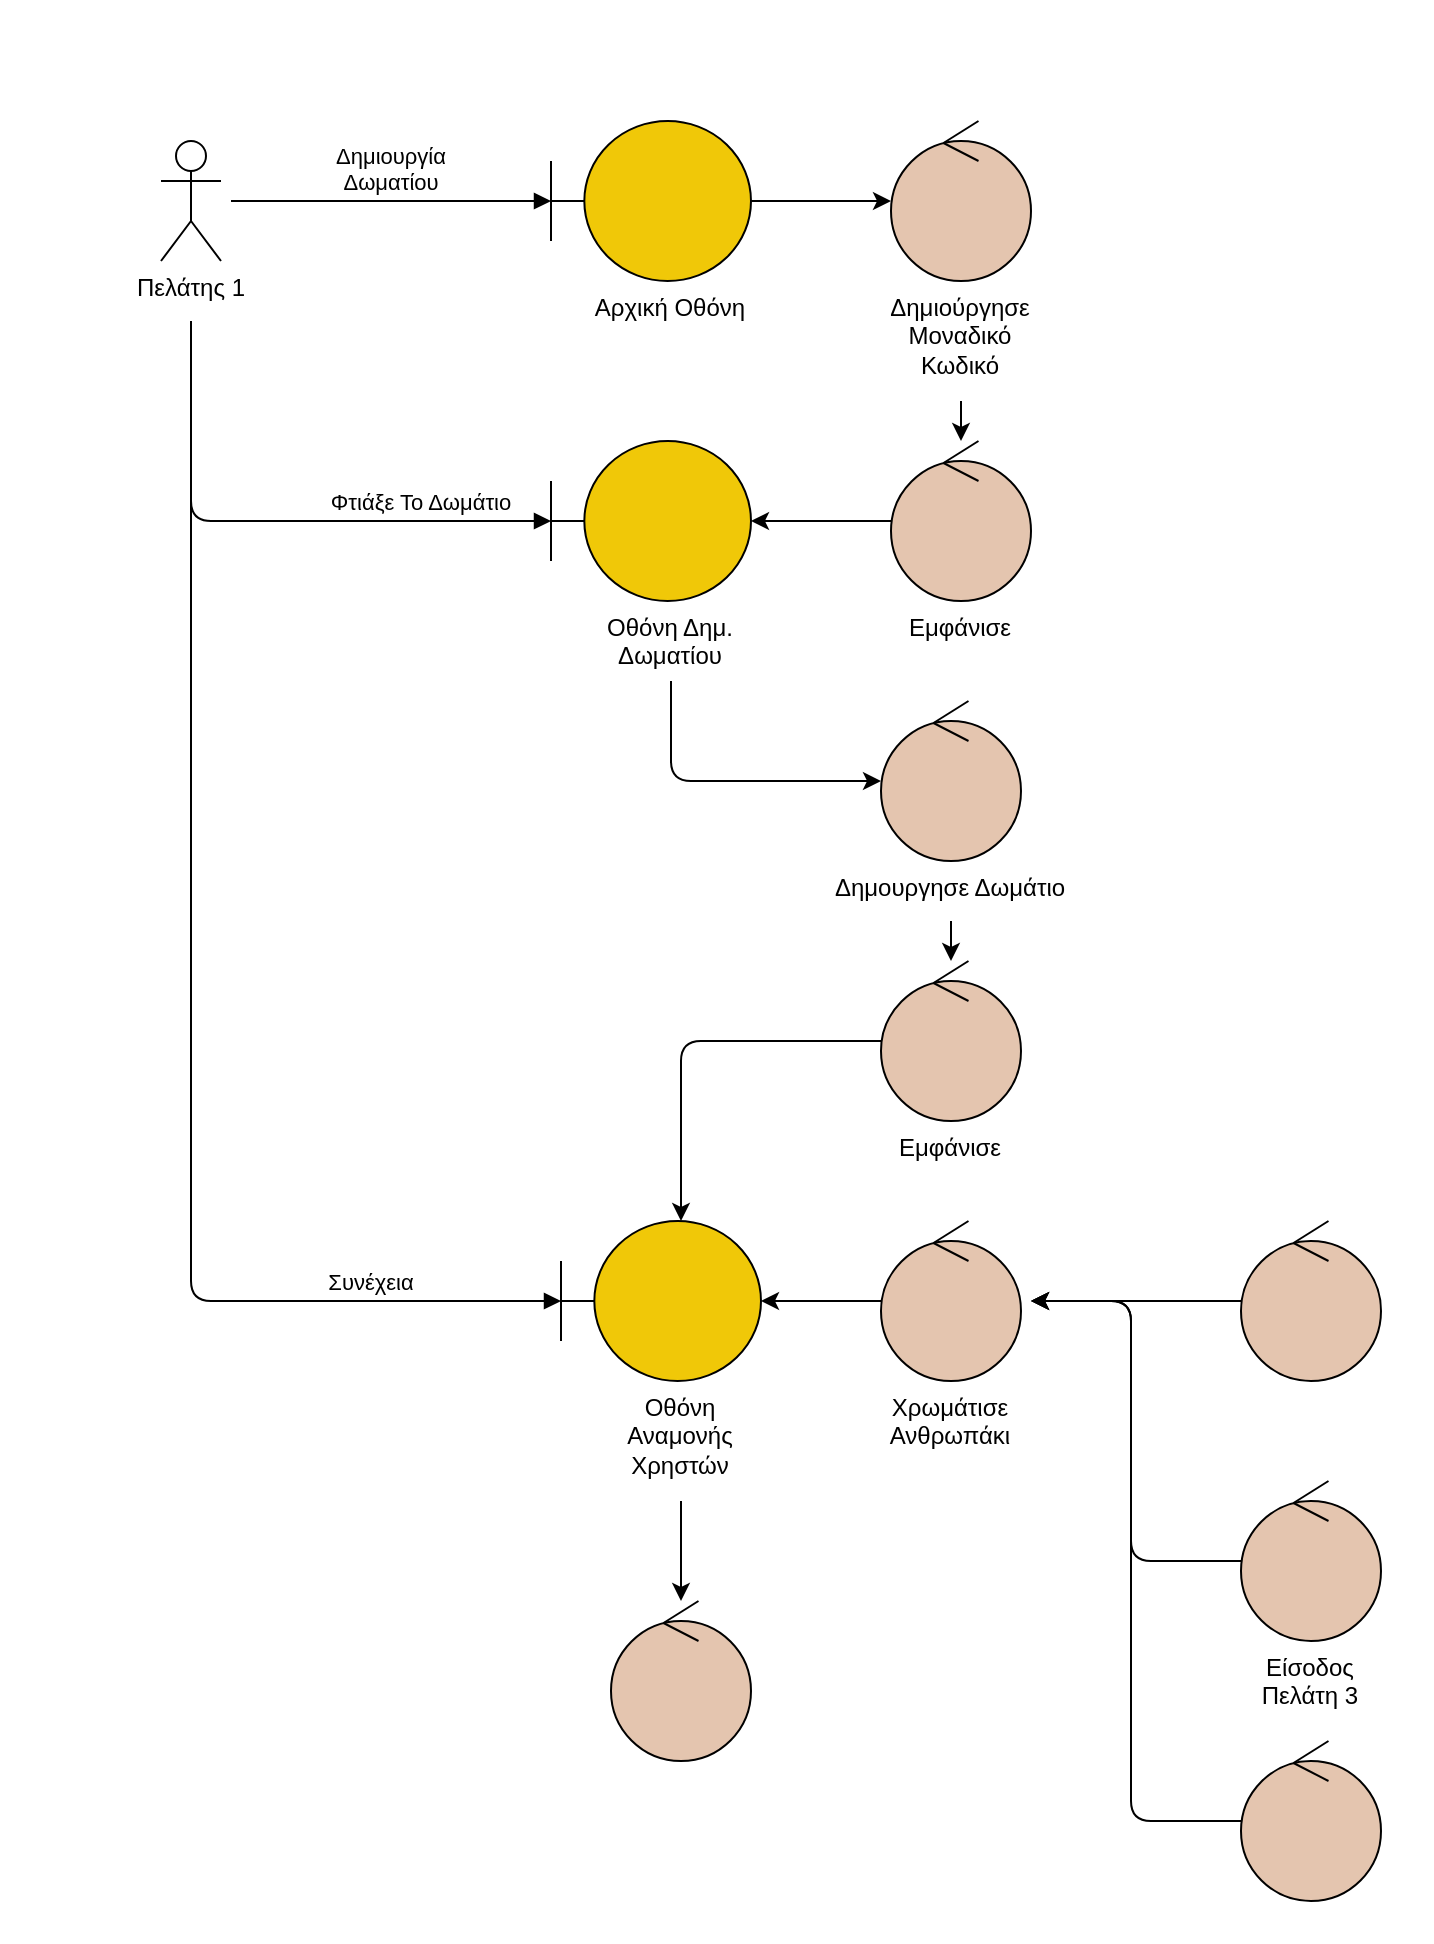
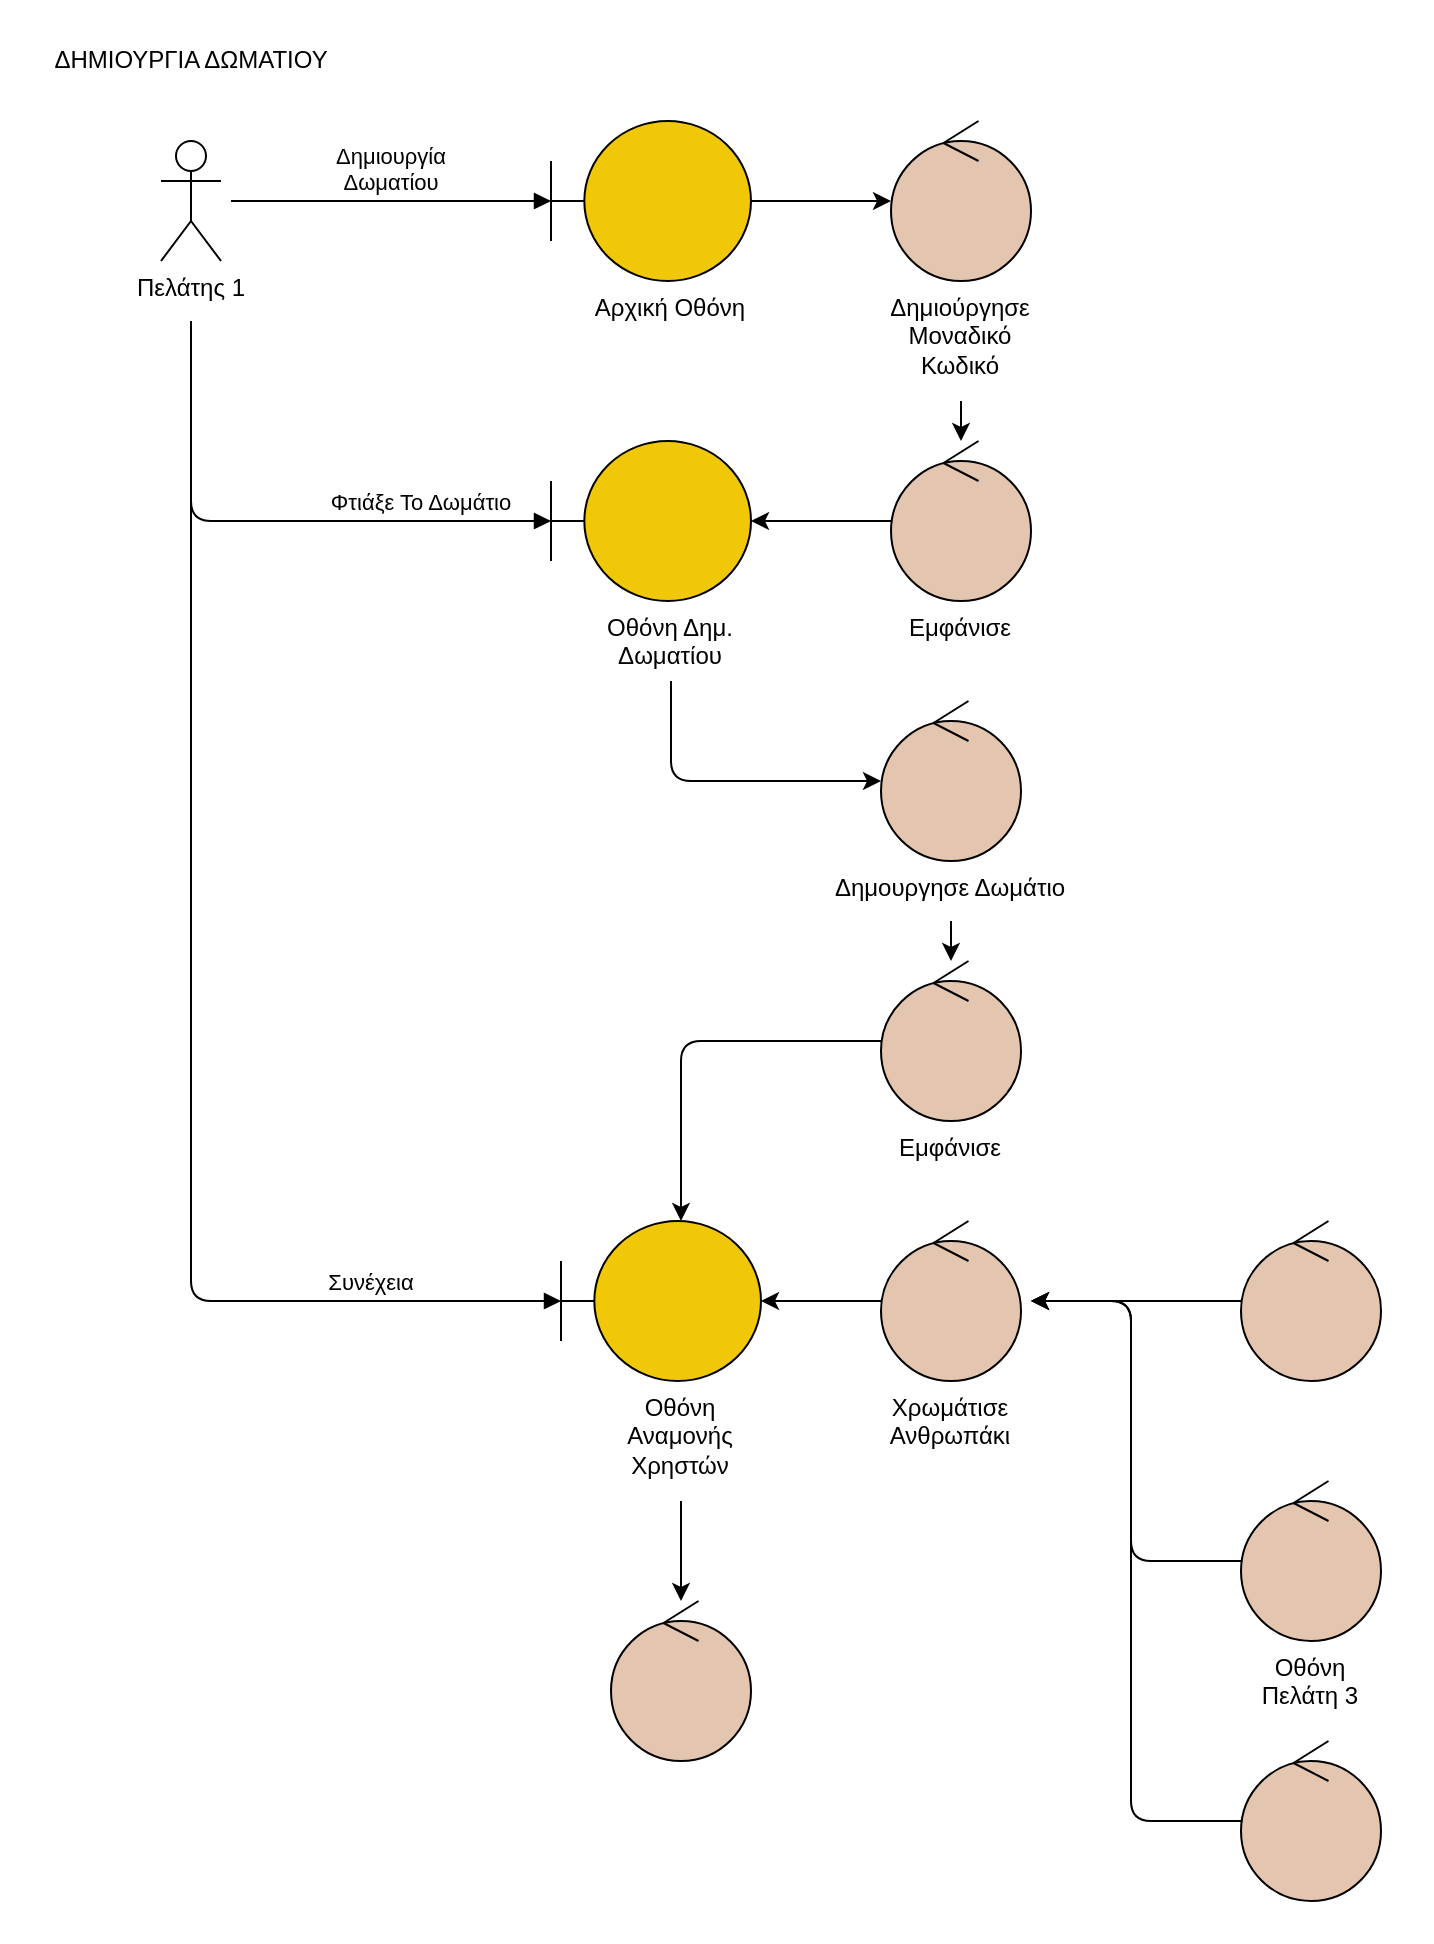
node "ΔΗΜΙΟΥΡΓΙΑ ΔΩΜΑΤΙΟΥ": added
node "ΕίσοδοςΠελάτη 3": label "ΕίσοδοςΠελάτη 3" -> "ΟθόνηΠελάτη 3"
